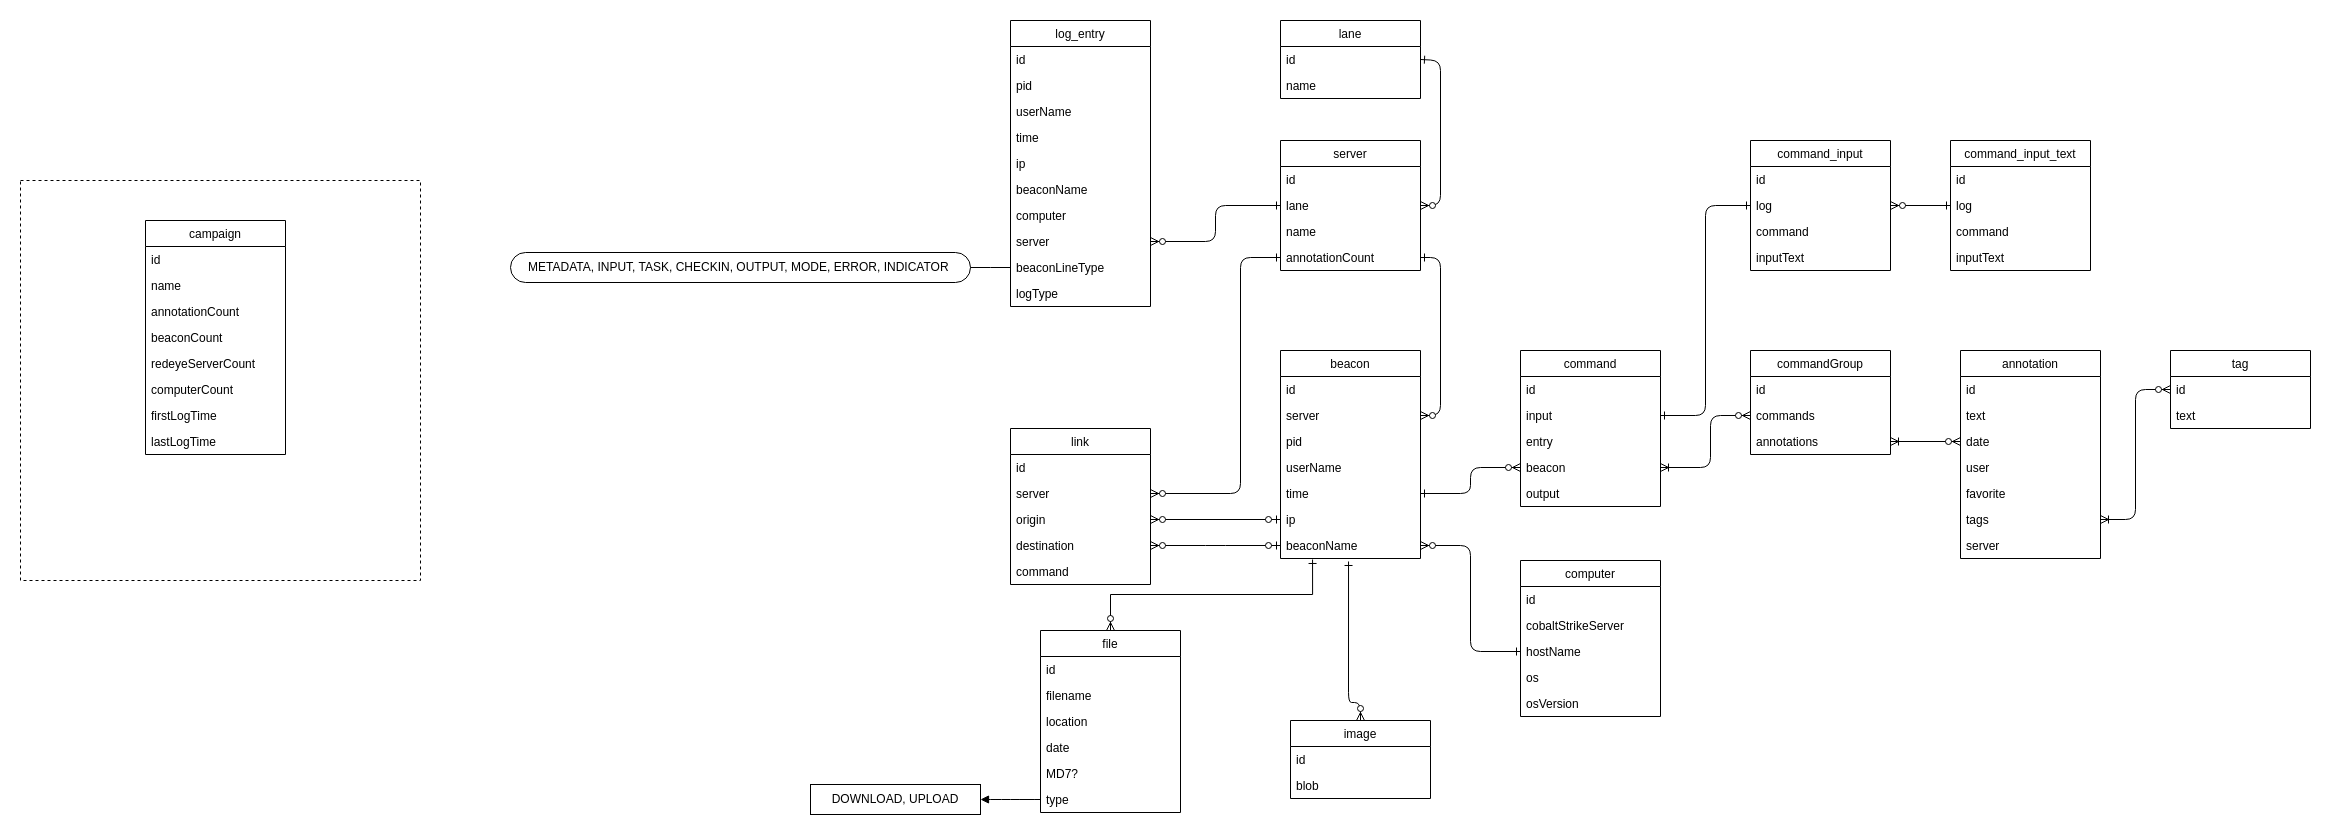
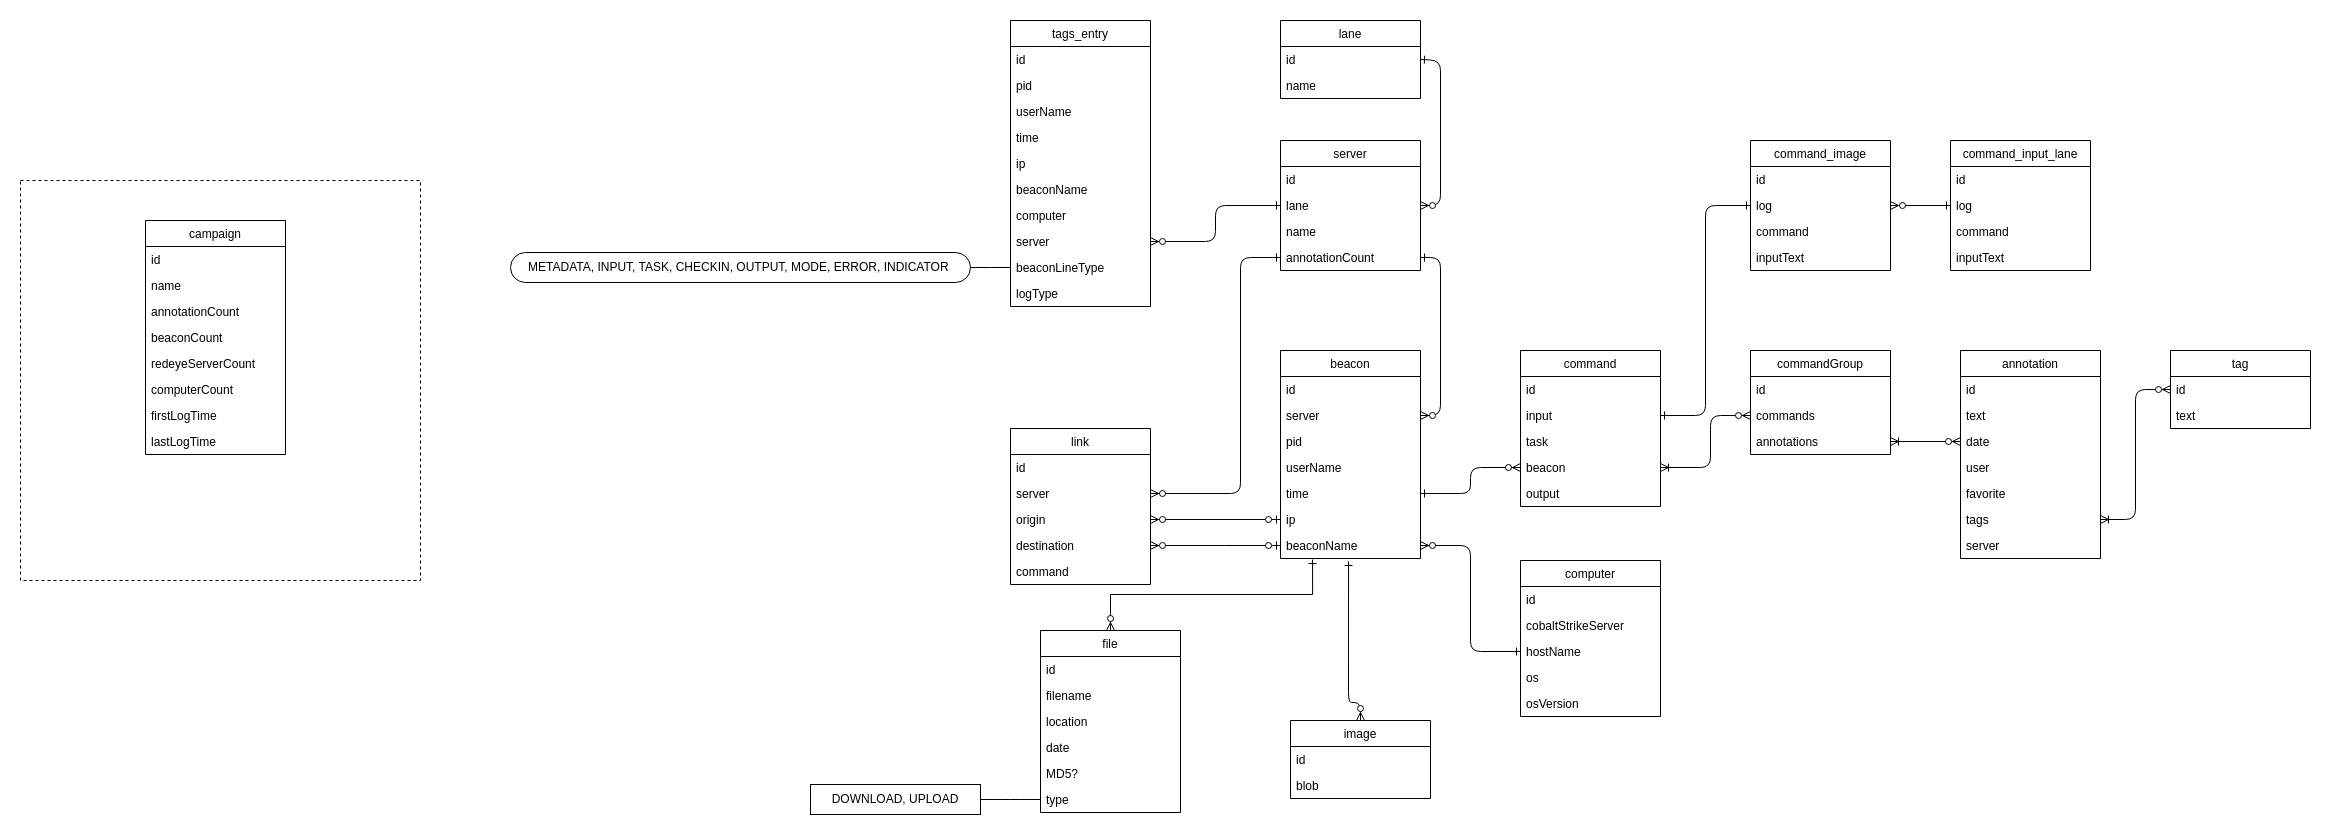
node "log_entry": label "log_entry" -> "tags_entry"
node "command_input": label "command_input" -> "command_image"
node "command_input_text": label "command_input_text" -> "command_input_lane"
node "entry": label "entry" -> "task"
node "MD7?": label "MD7?" -> "MD5?"
edge "type" -> "DOWNLOAD, UPLOAD": arrowhead block -> none
